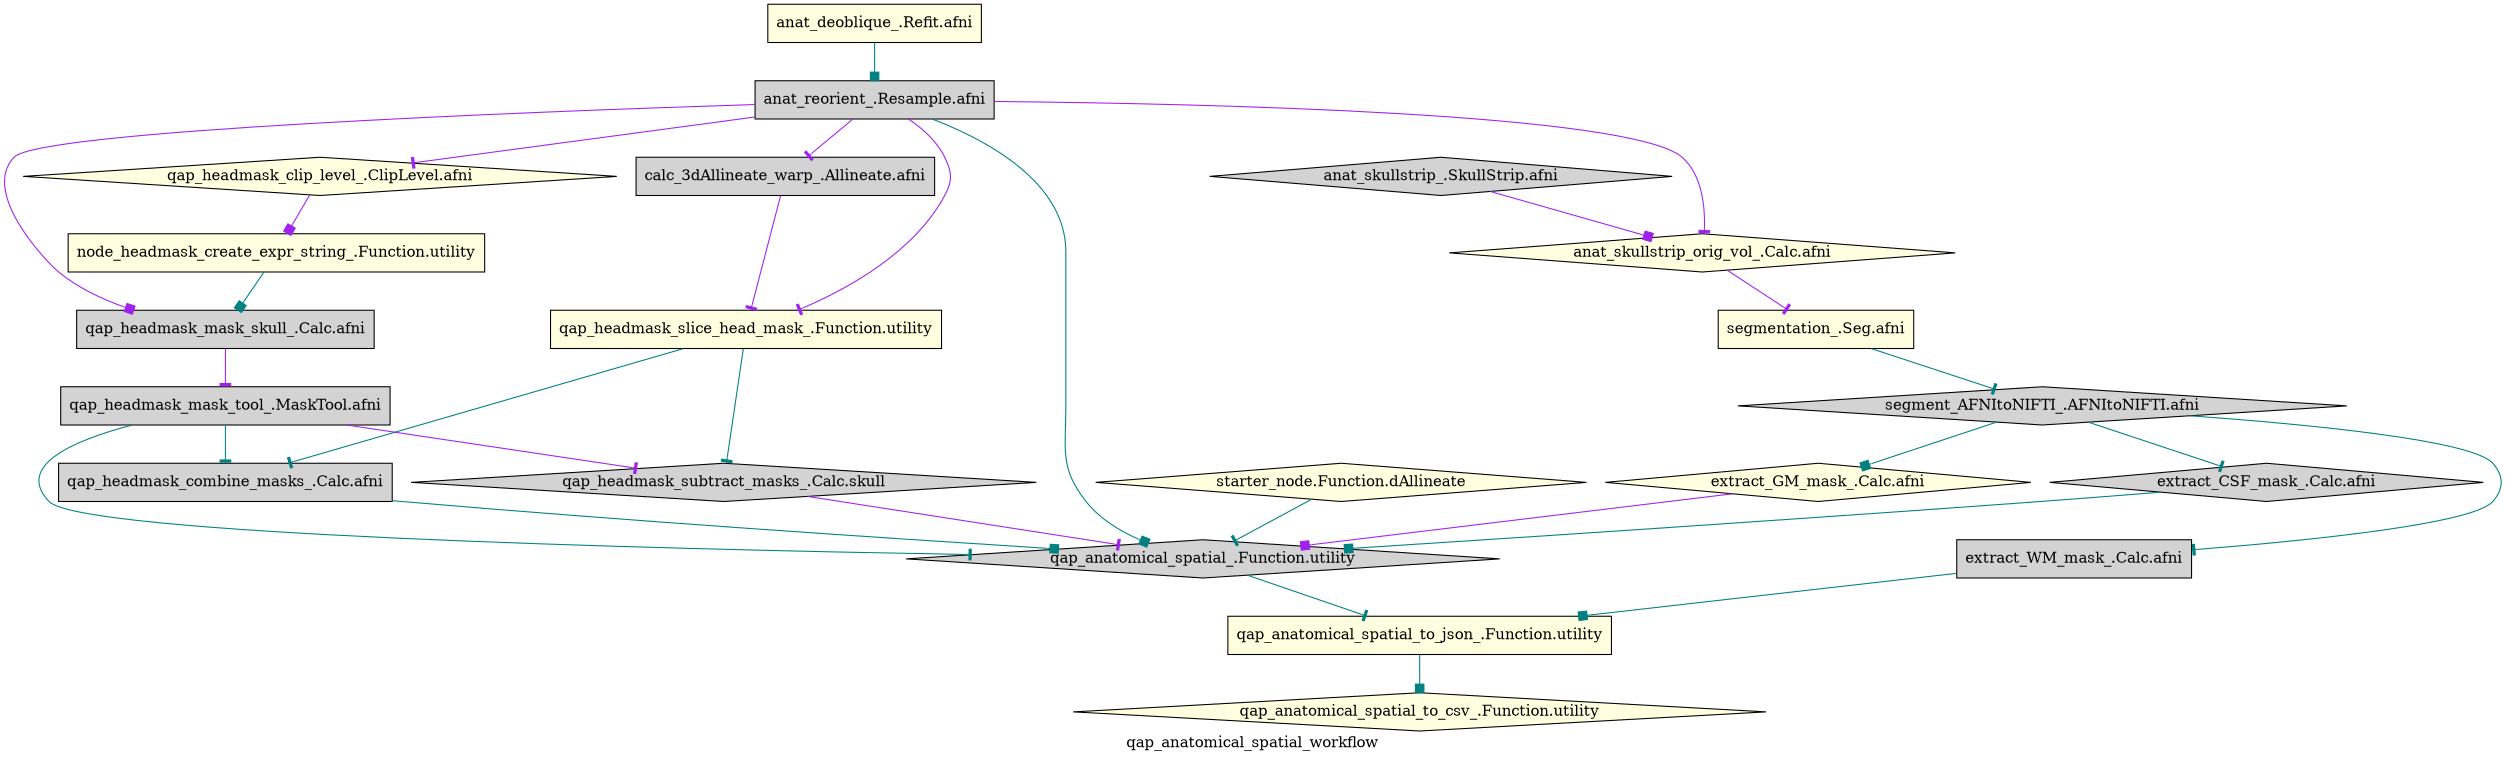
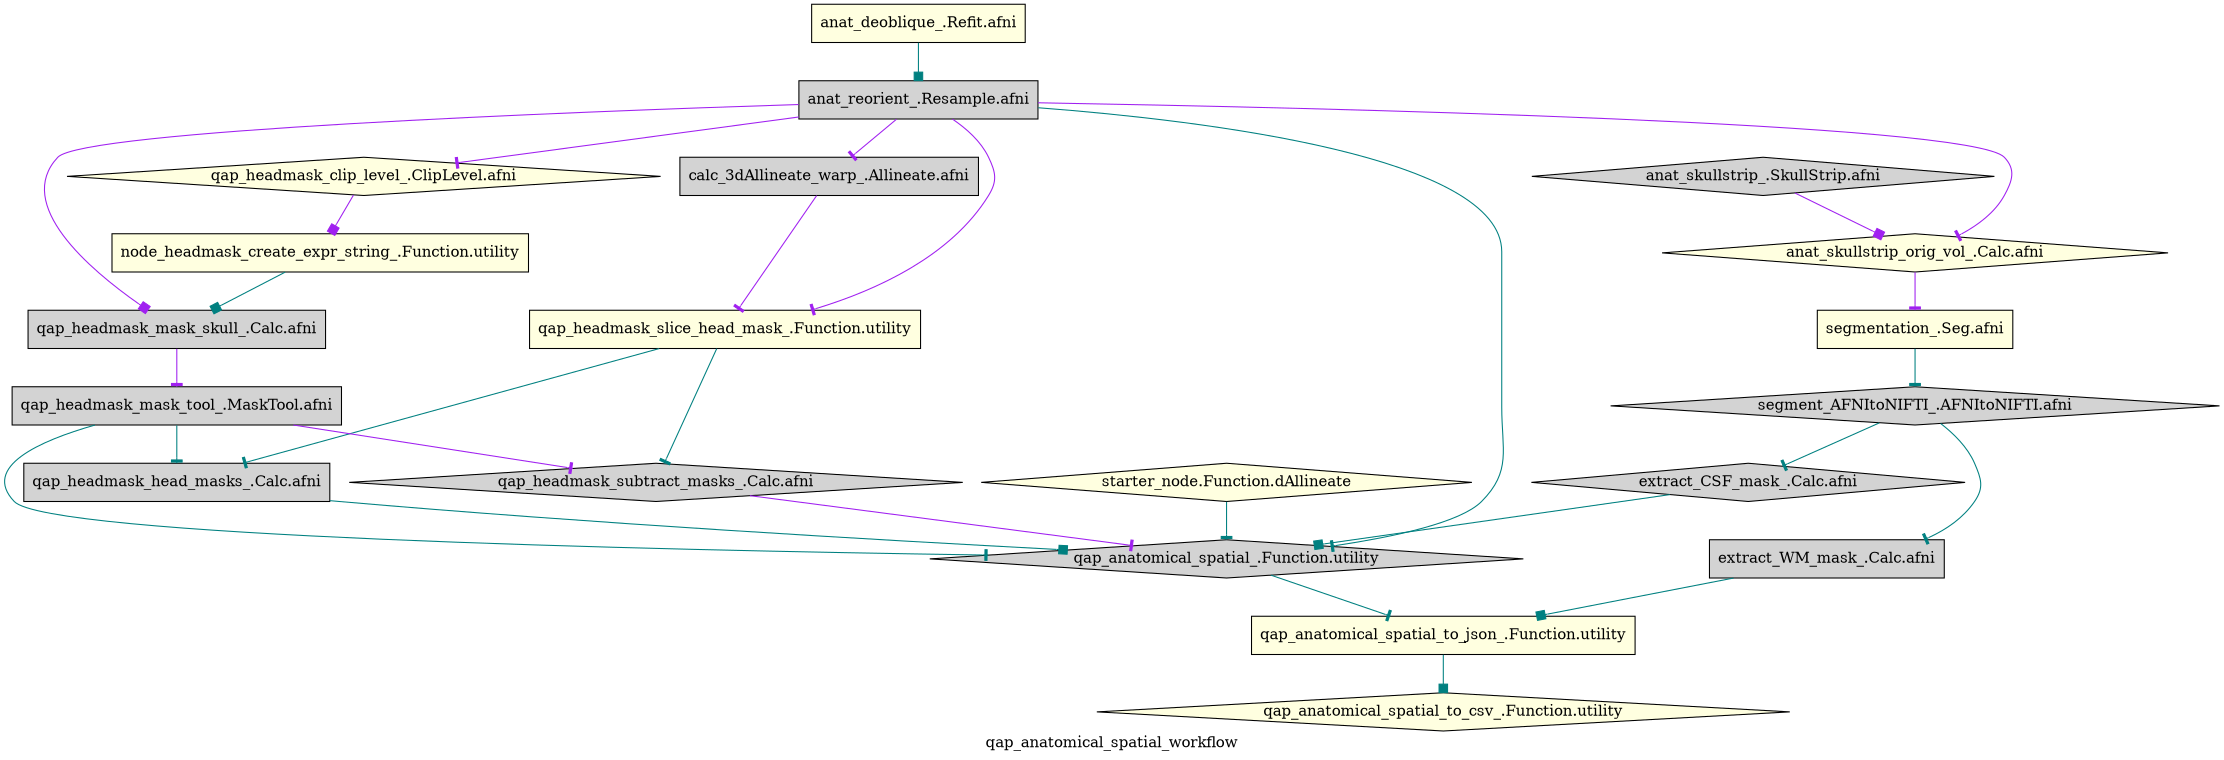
edge "anat_reorient_.Resample.afni" -> "qap_anatomical_spatial_.Function.utility": arrowhead box -> tee
node "qap_headmask_combine_masks_.Calc.afni": label "qap_headmask_combine_masks_.Calc.afni" -> "qap_headmask_head_masks_.Calc.afni"
node "qap_headmask_subtract_masks_.Calc.skull": label "qap_headmask_subtract_masks_.Calc.skull" -> "qap_headmask_subtract_masks_.Calc.afni"
node "extract_GM_mask_.Calc.afni": removed
